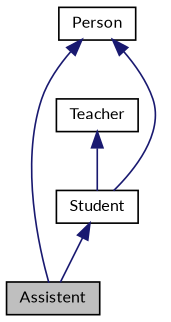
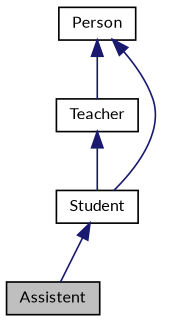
edge "Assistent" -> "Person": now "Teacher" -> "Person"
